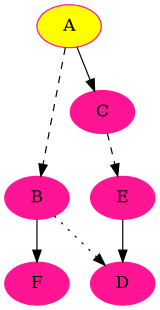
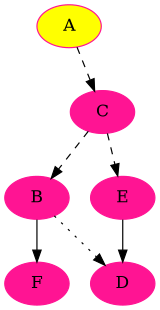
edge "A" -> "C": style solid -> dashed
edge "A" -> "B": now "C" -> "B"
